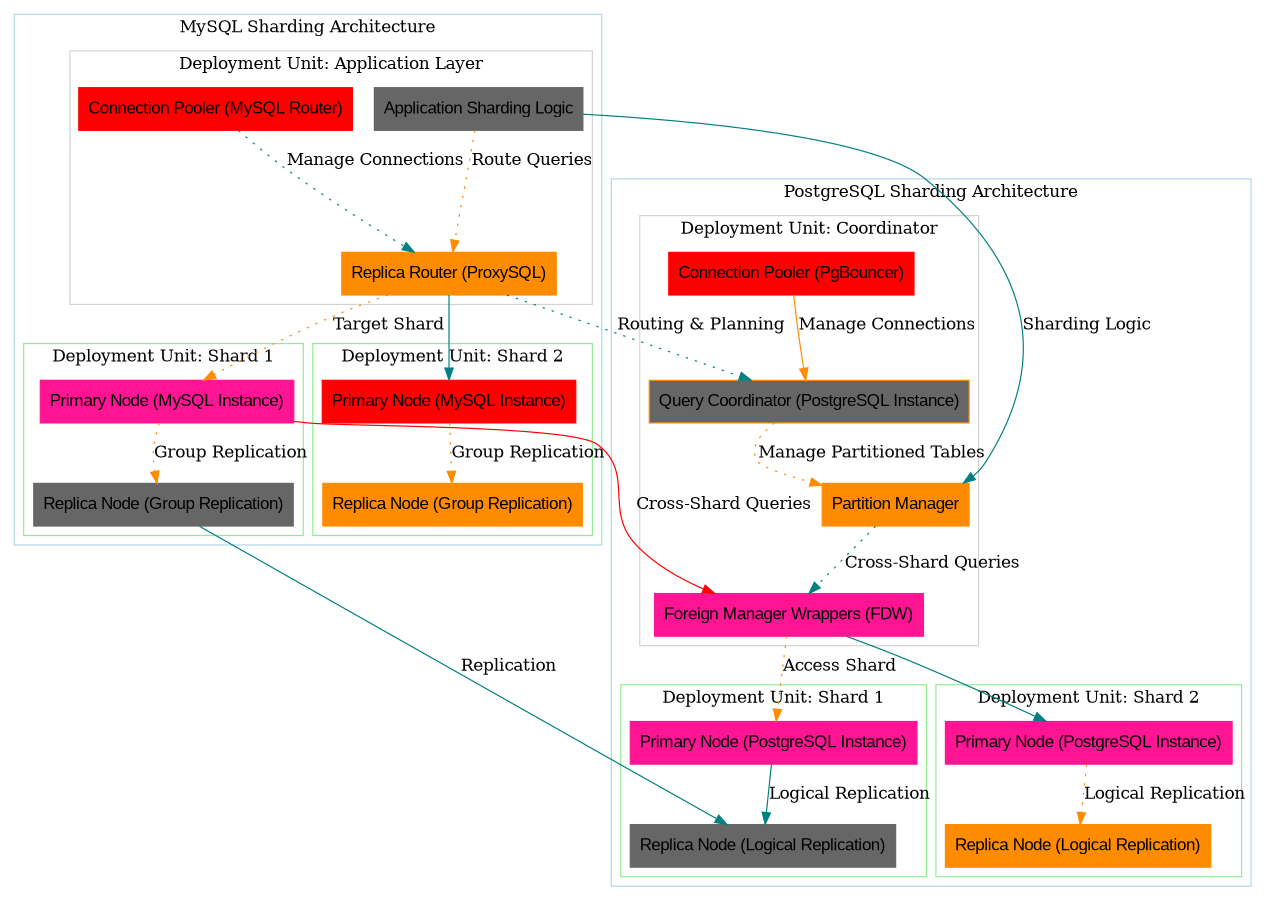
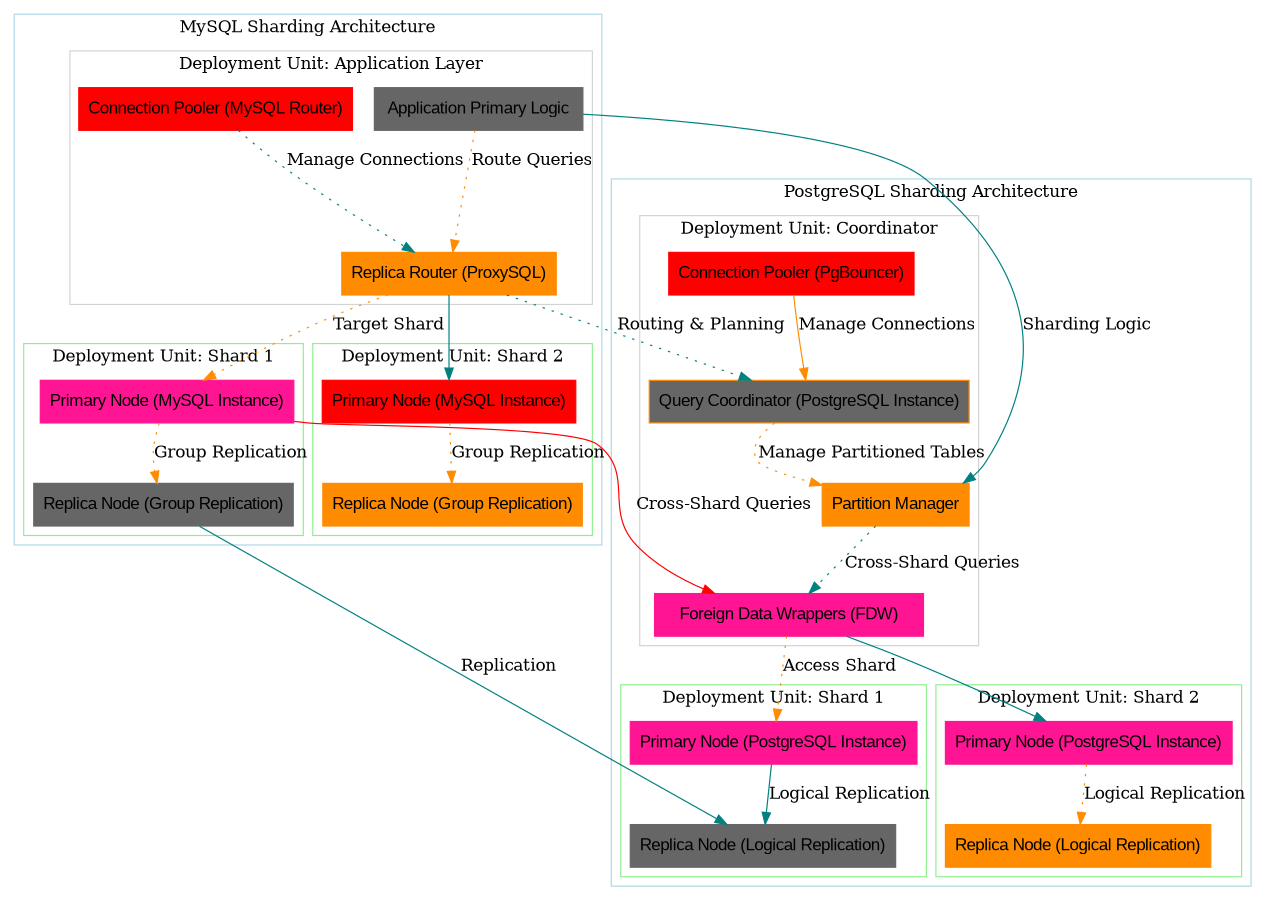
node "Application Sharding Logic": label "Application Sharding Logic" -> "Application Primary Logic"
node "Foreign Manager Wrappers (FDW)": label "Foreign Manager Wrappers (FDW)" -> "Foreign Data Wrappers (FDW)"
